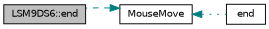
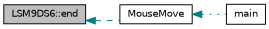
edge "LSM9DS6::end" -> "MouseMove": reversed
node "end": label "end" -> "main"
